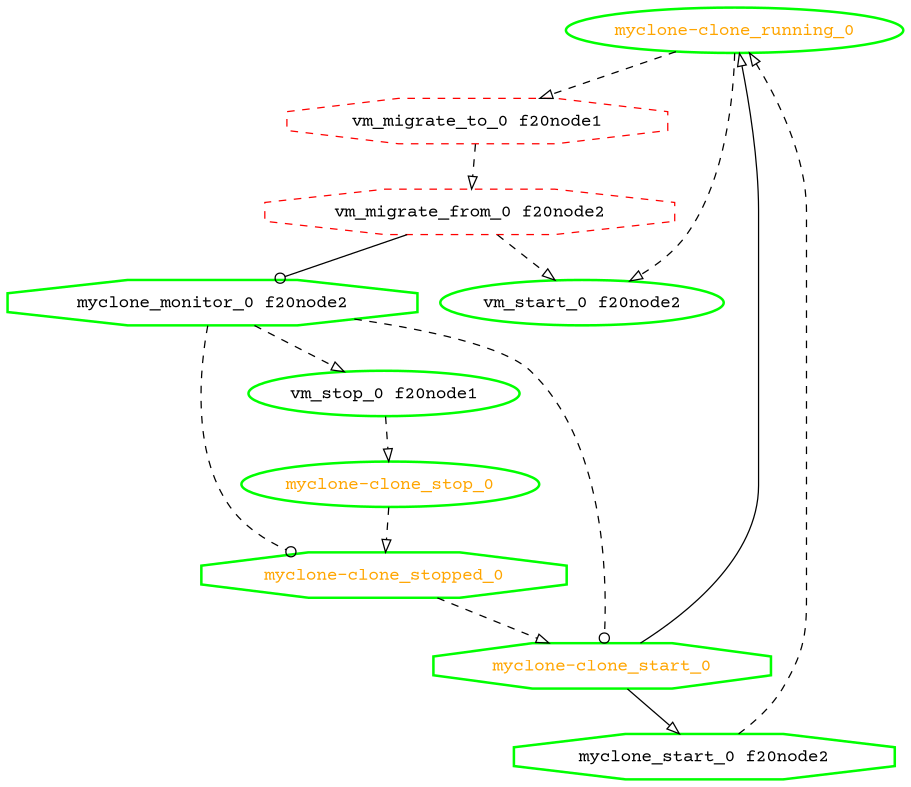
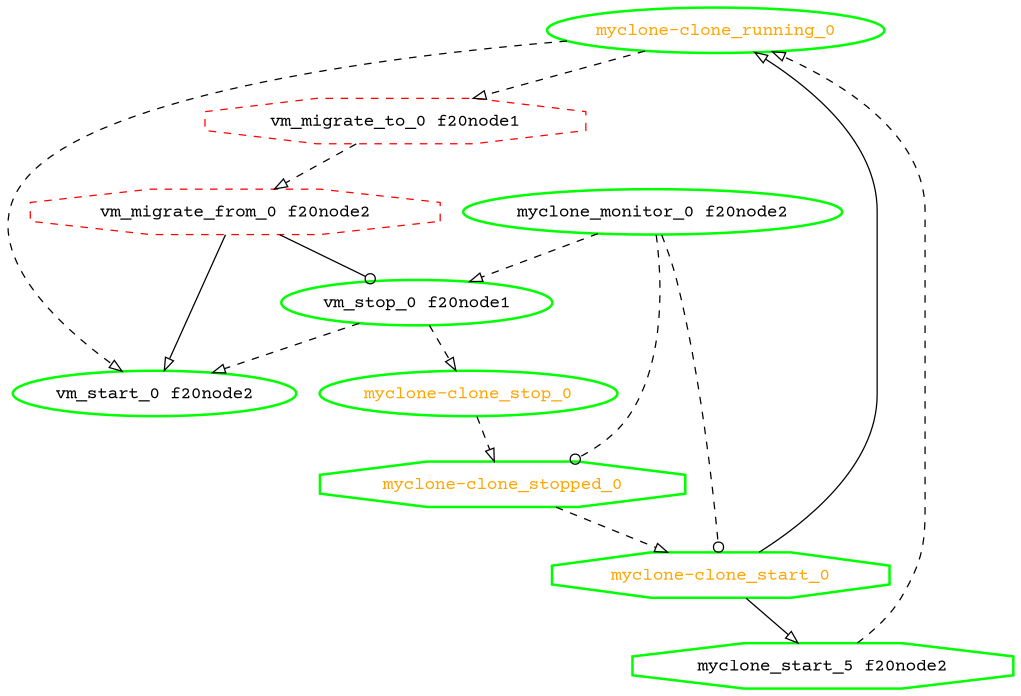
edge "vm_migrate_from_0 f20node2" -> "vm_start_0 f20node2": style dashed -> solid
edge "vm_migrate_from_0 f20node2" -> "myclone_monitor_0 f20node2": now "vm_migrate_from_0 f20node2" -> "vm_stop_0 f20node1"
node "myclone_monitor_0 f20node2": shape octagon -> ellipse
edge "vm_stop_0 f20node1" -> "vm_start_0 f20node2": added
node "myclone_start_0 f20node2": label "myclone_start_0 f20node2" -> "myclone_start_5 f20node2"
